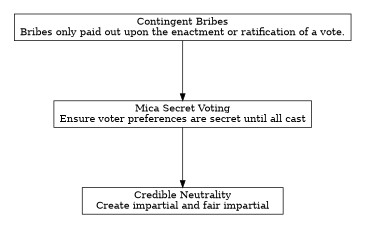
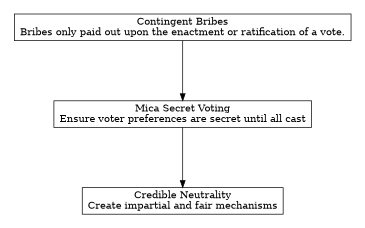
node "Credible Neutrality Create impartial and fair impartial": label "Credible Neutrality Create impartial and fair impartial" -> "Credible Neutrality Create impartial and fair mechanisms"
